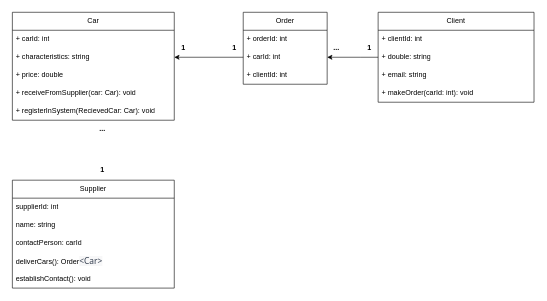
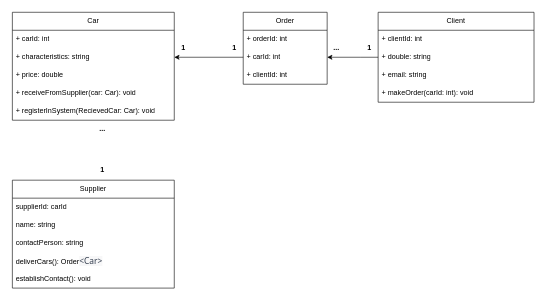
node "supplierId: int": label "supplierId: int" -> "supplierId: carId"
node "contactPerson: carId": label "contactPerson: carId" -> "contactPerson: string"
